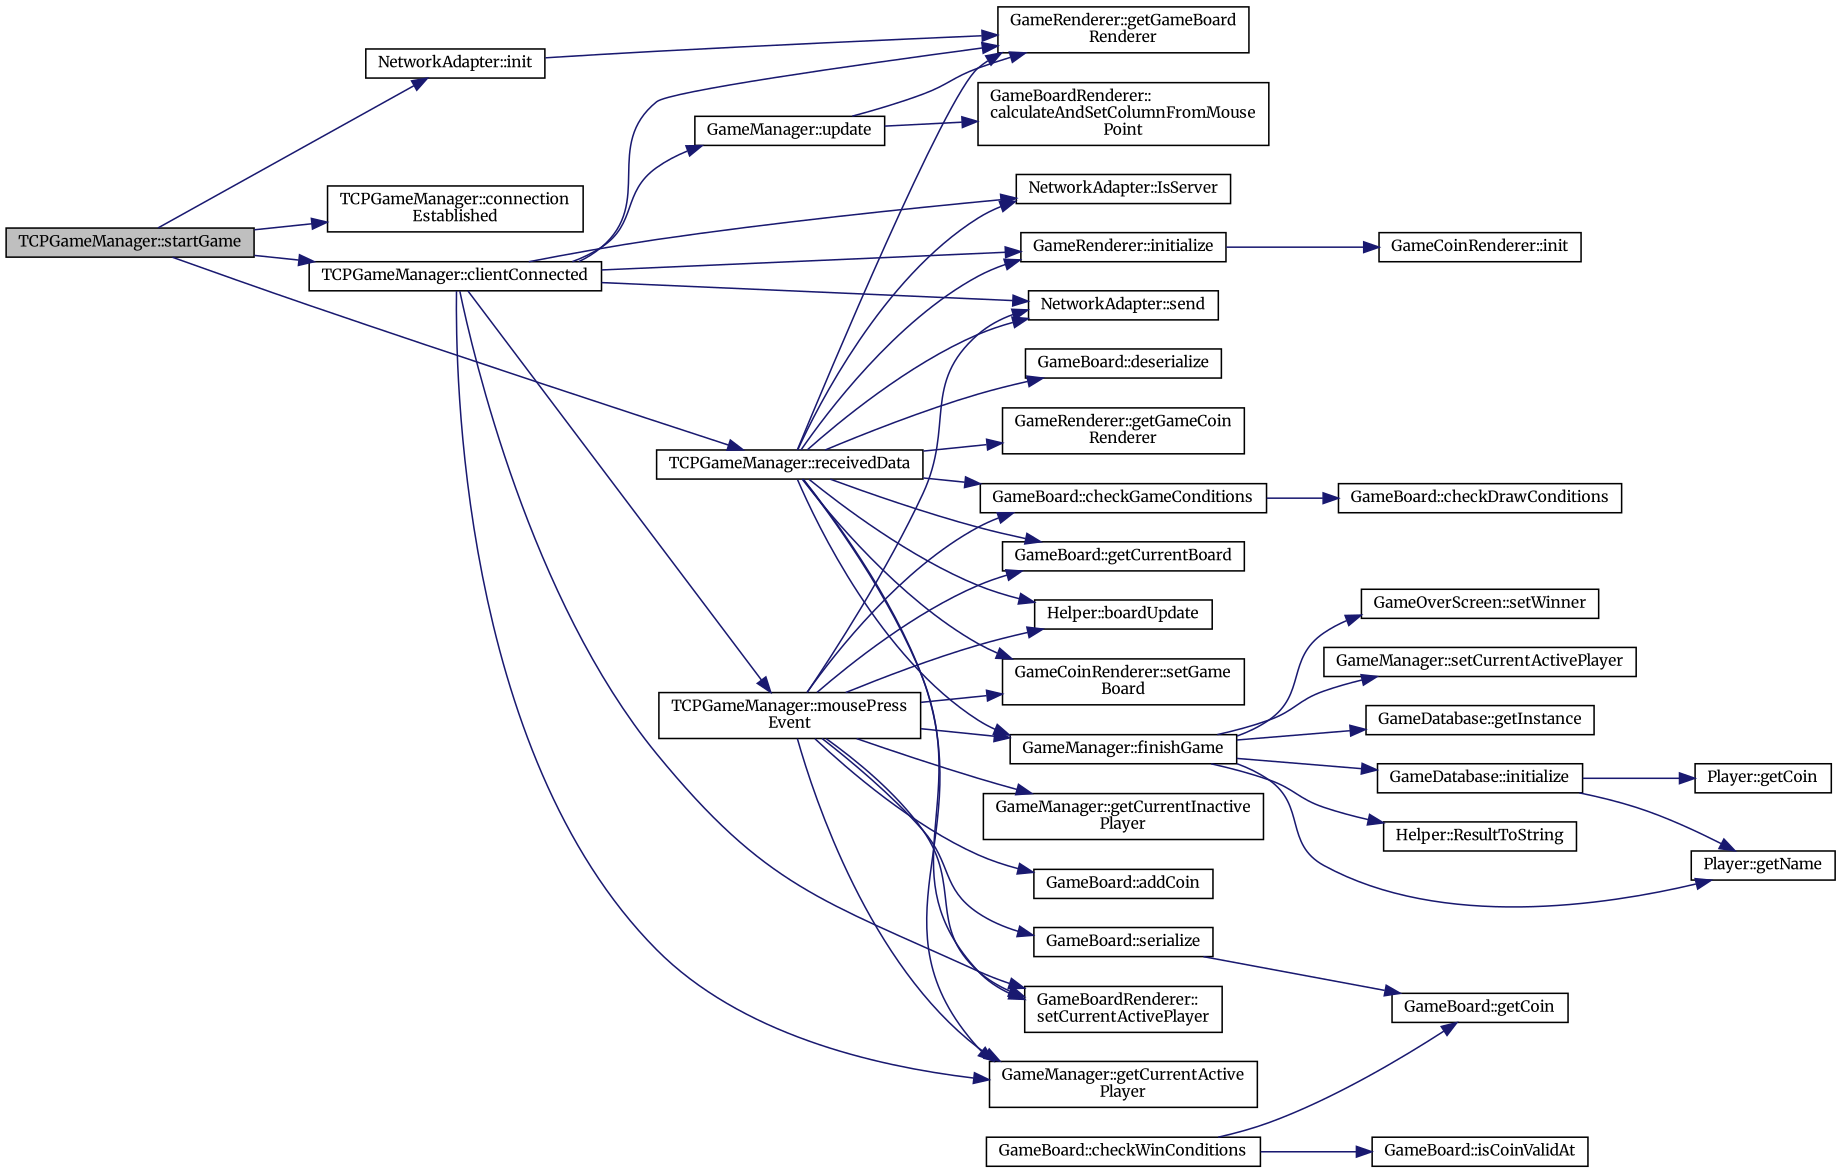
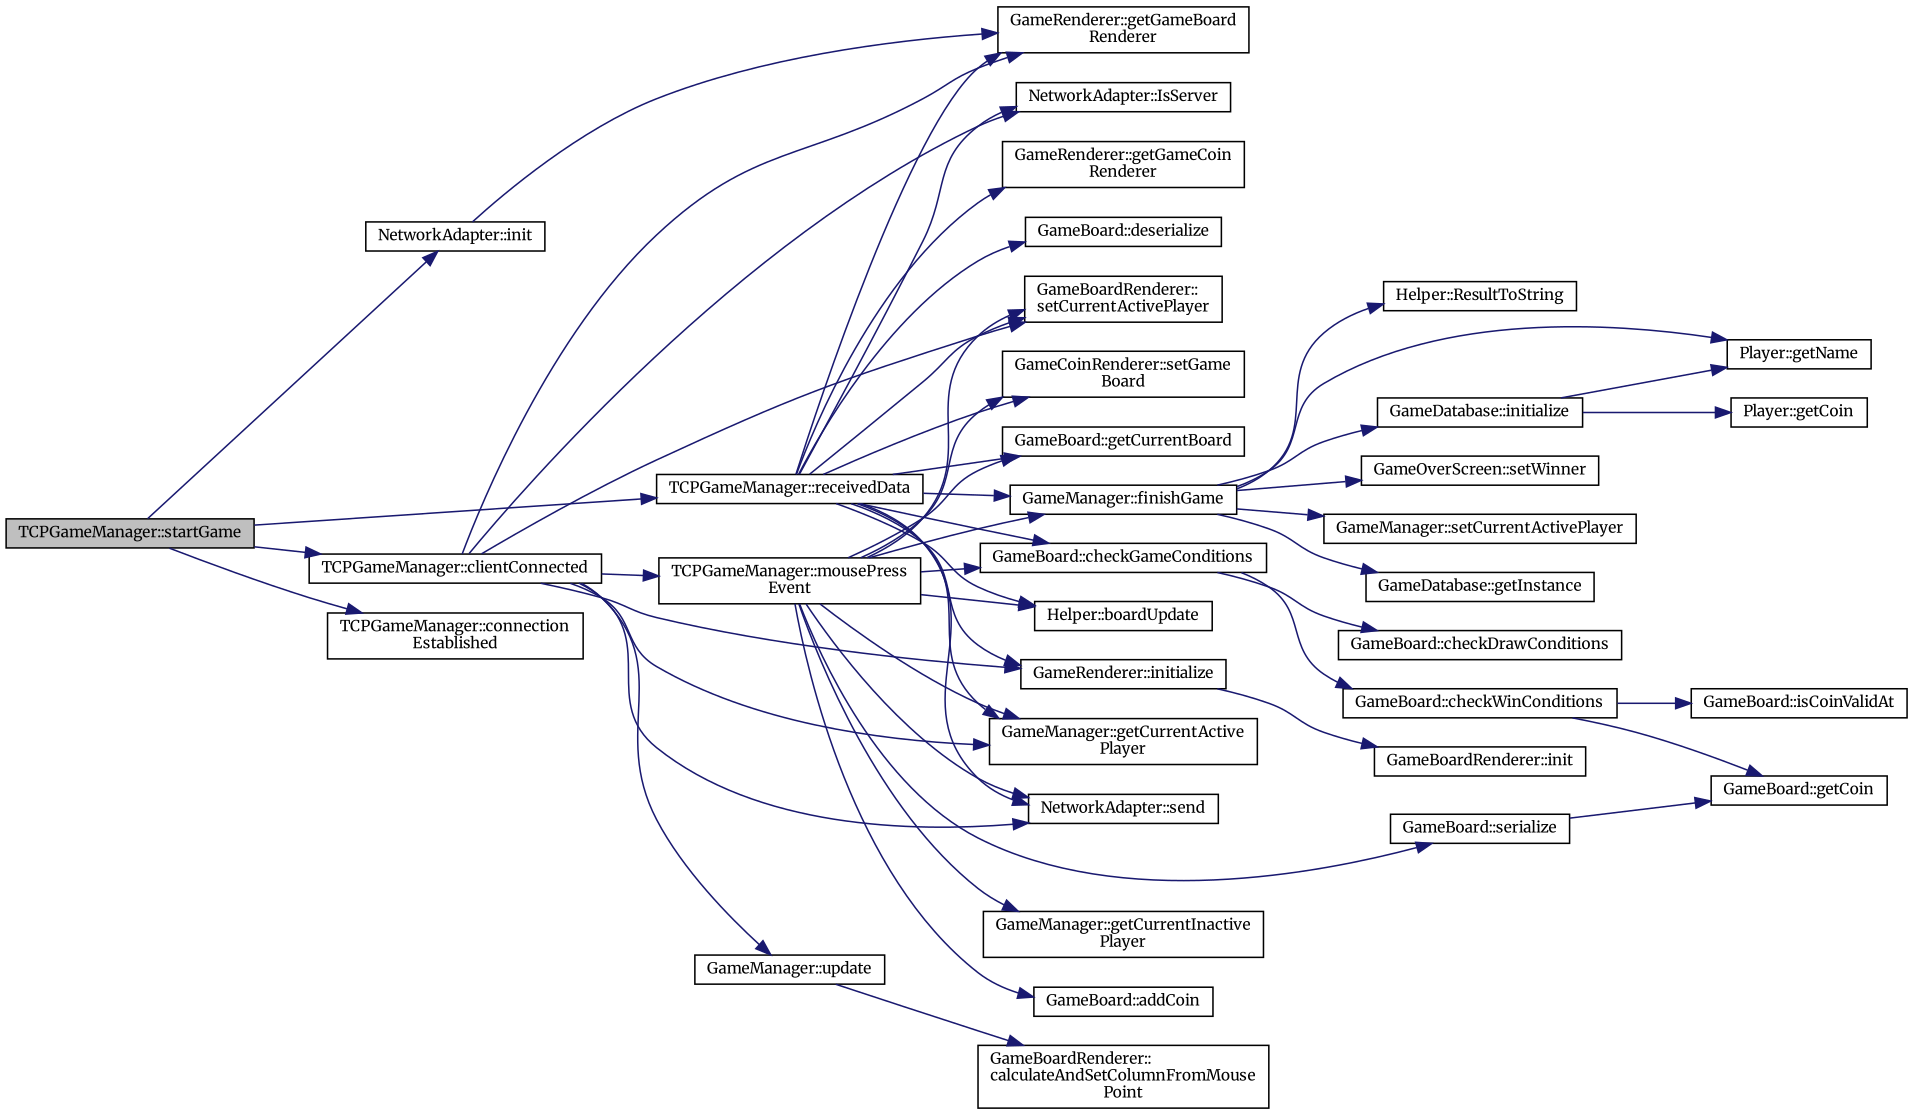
edge "GameManager::update" -> "GameRenderer::getGameBoard Renderer": removed
node "GameCoinRenderer::init": label "GameCoinRenderer::init" -> "GameBoardRenderer::init"
edge "GameBoard::checkGameConditions" -> "GameBoard::checkWinConditions": added
